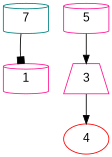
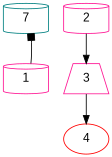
node "5": label "5" -> "2"
edge "7" -> "1": reversed
